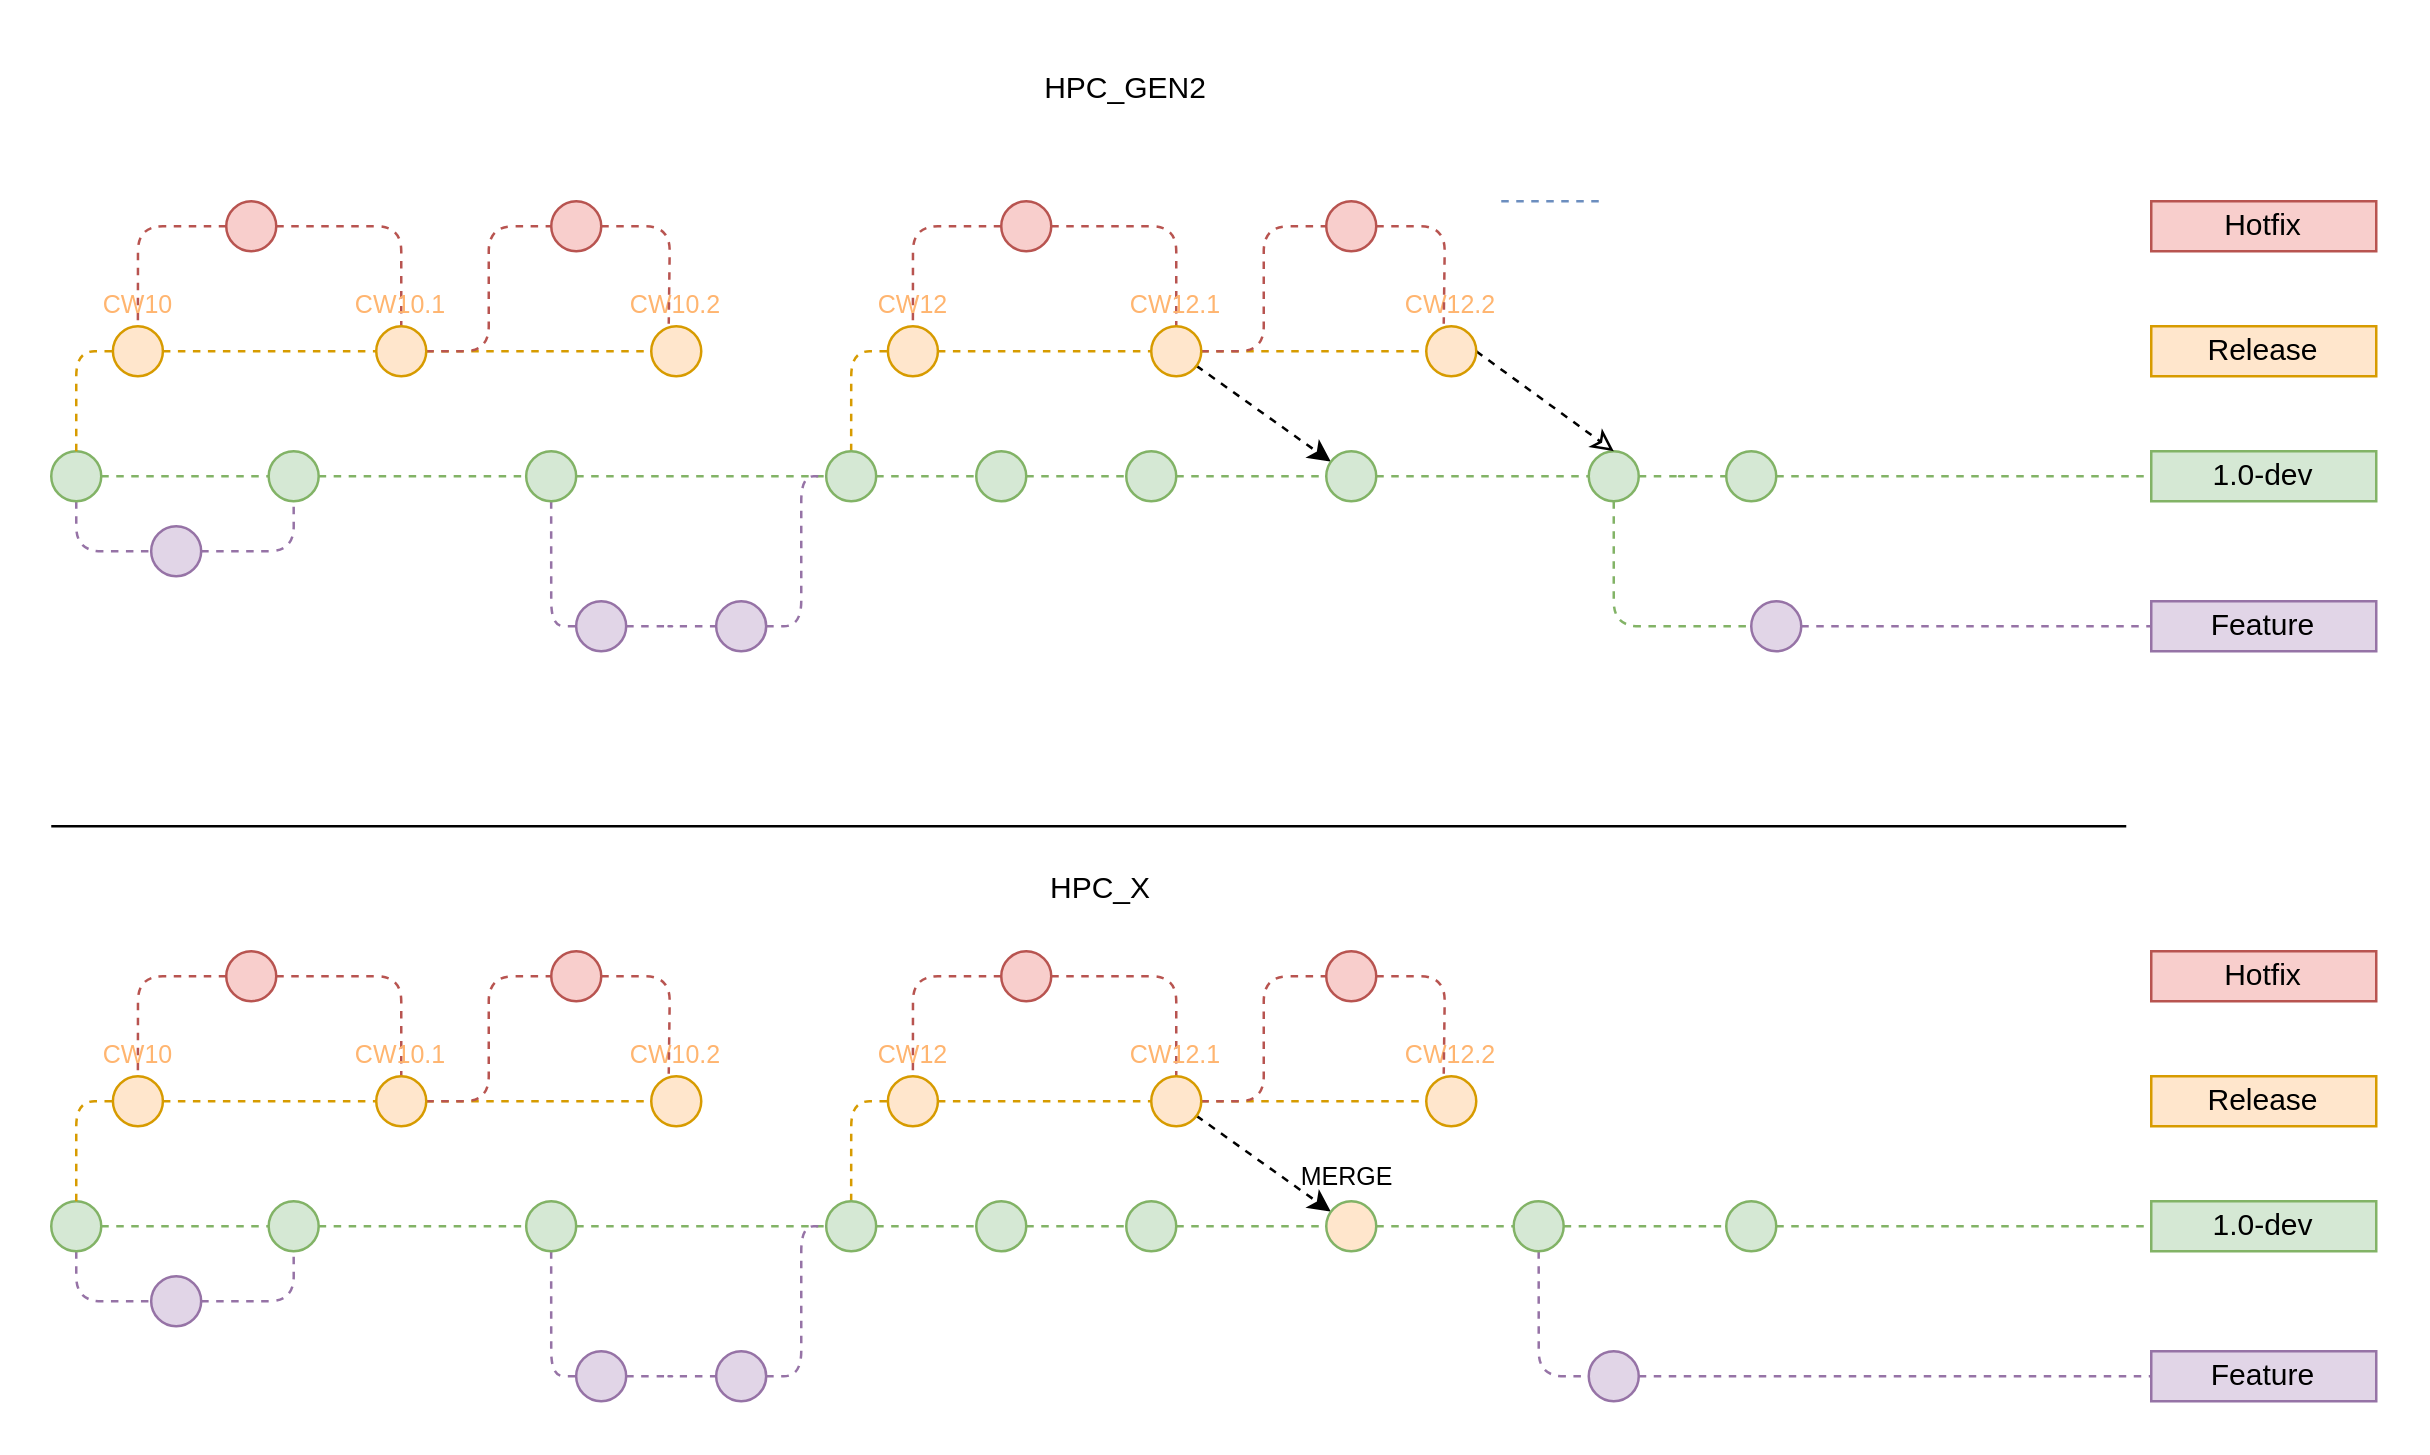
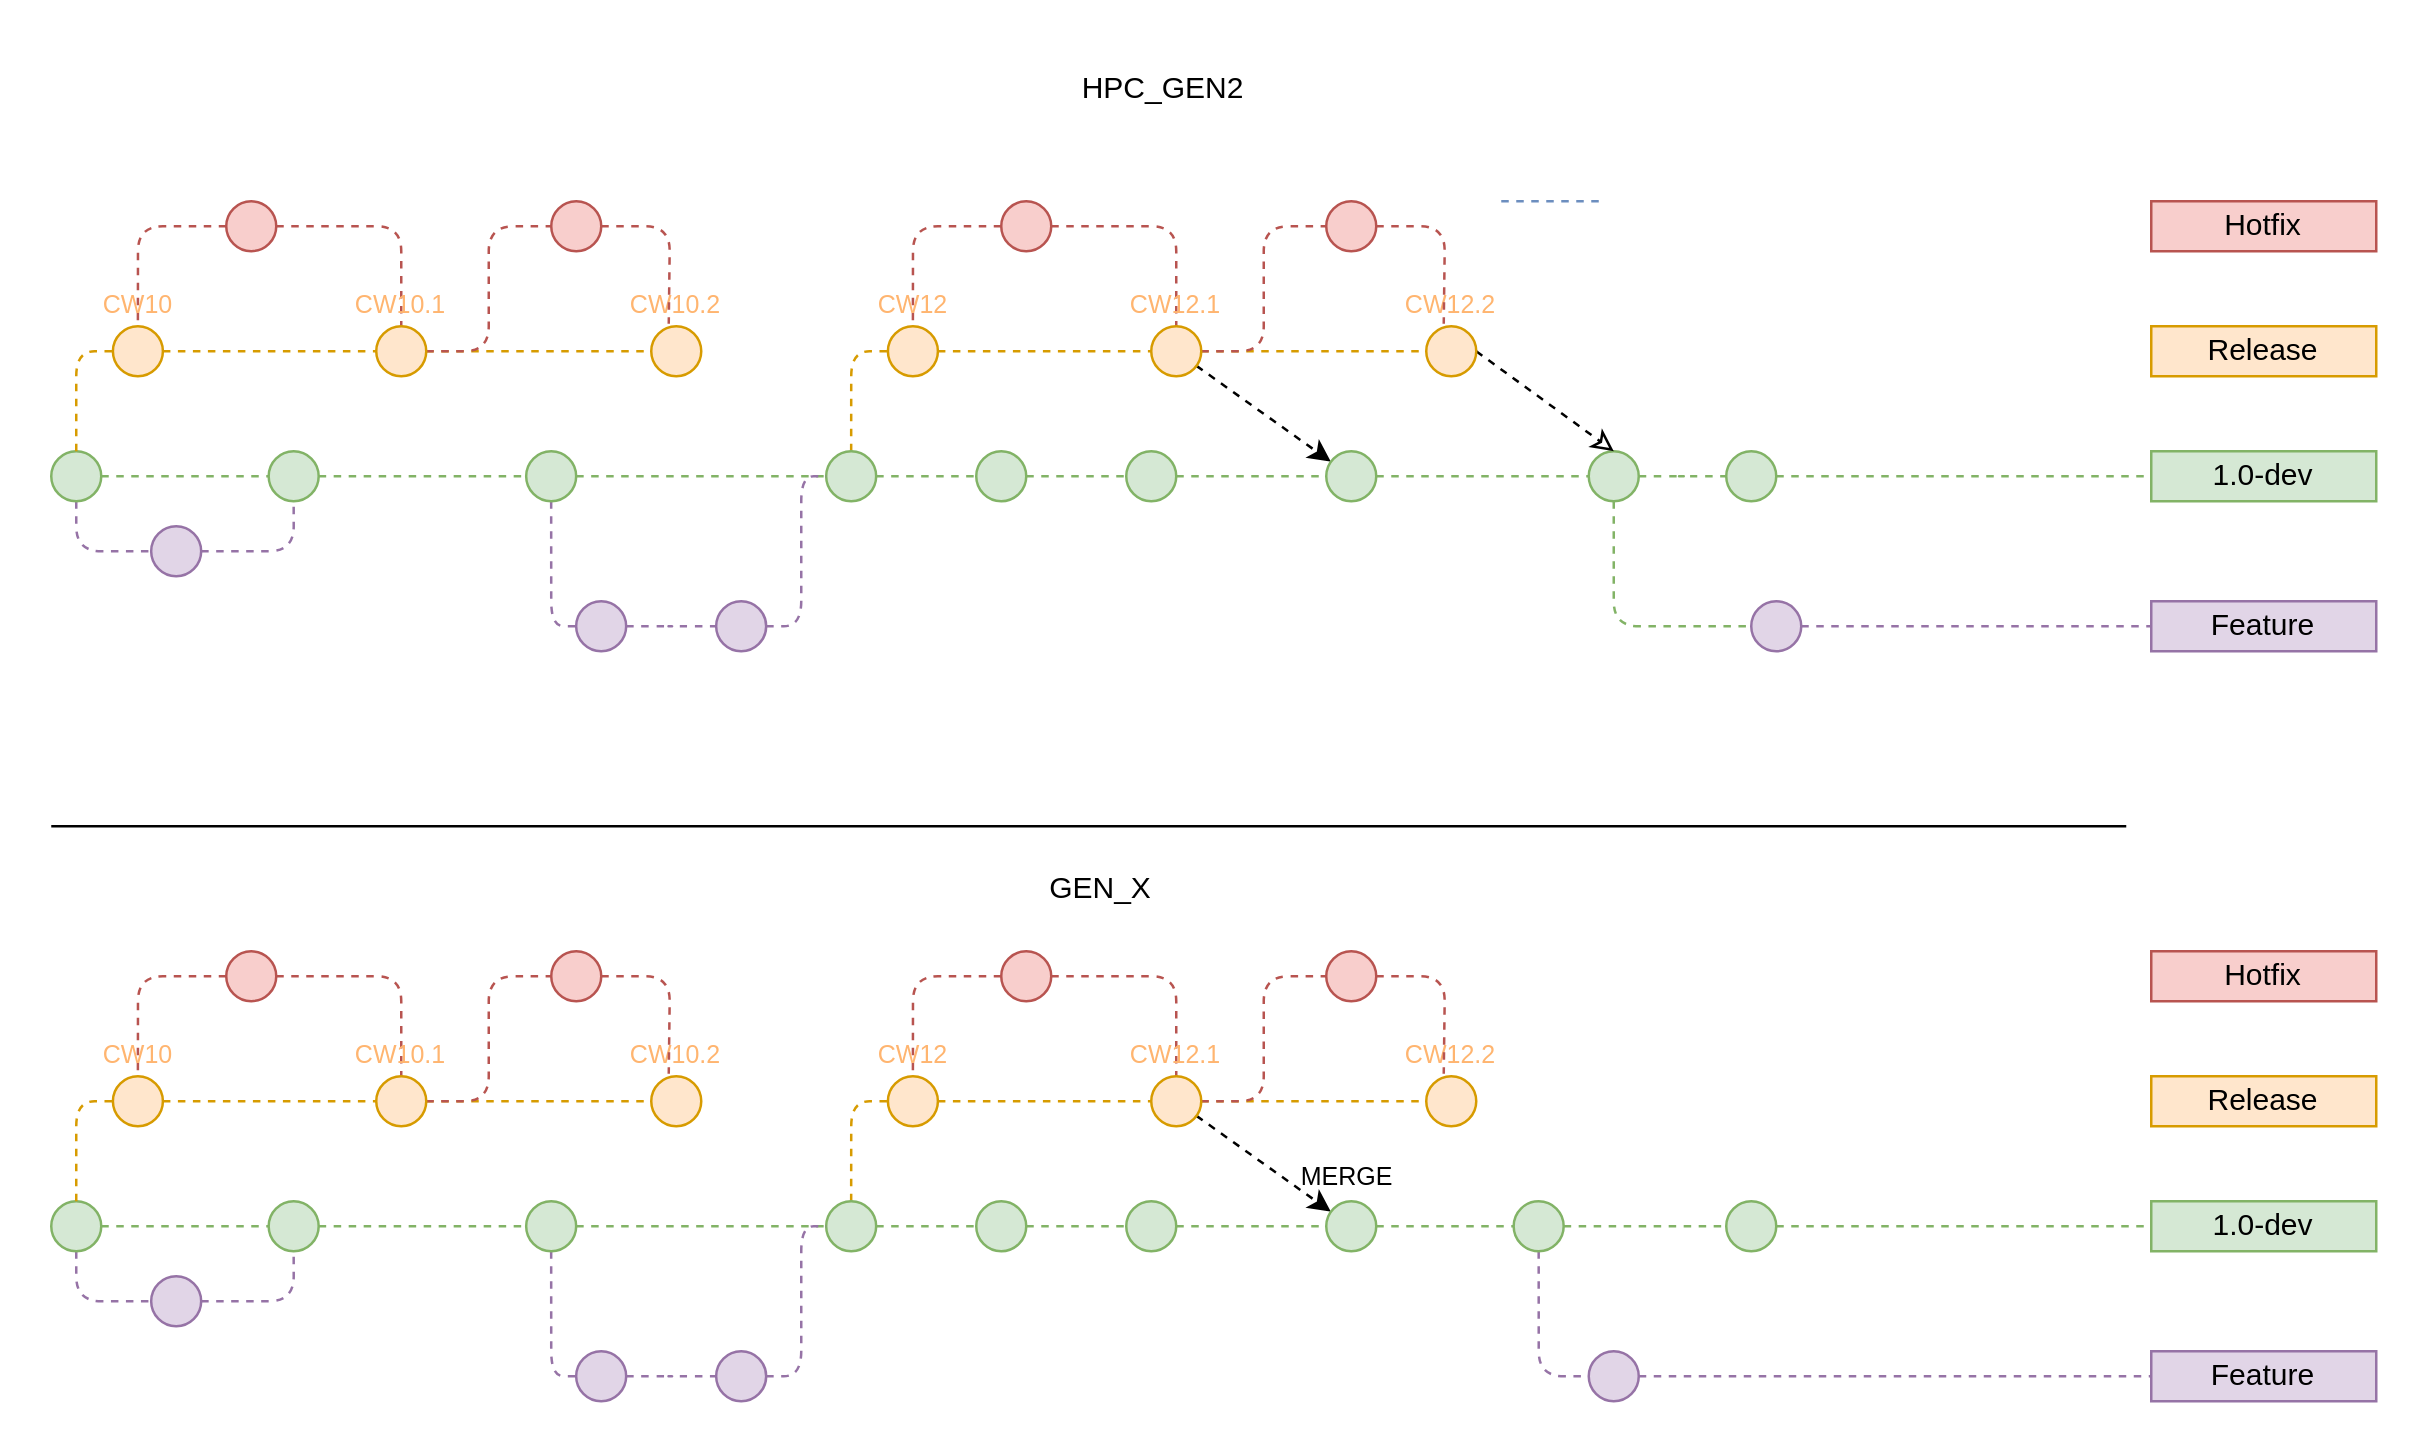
node "HPC_GEN2": moved (1126, 89) -> (1164, 89)
node "HPC_X": label "HPC_X" -> "GEN_X"
node "MERGE": fillcolor #ffe6cc -> #d5e8d4
